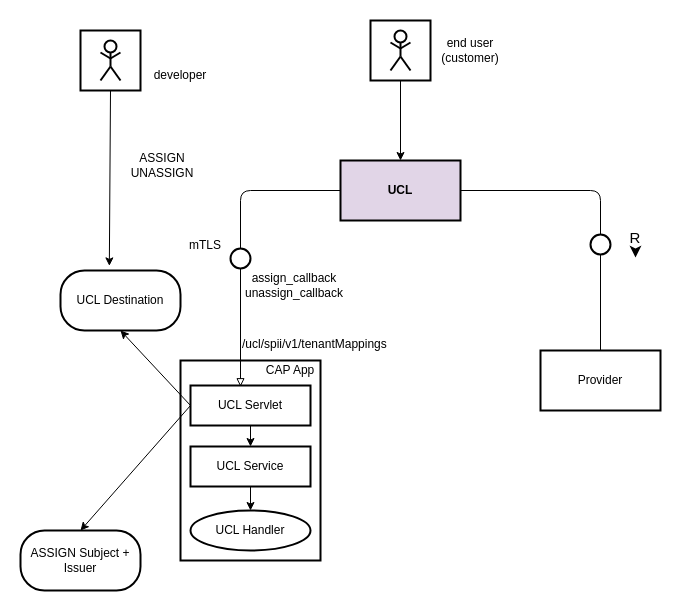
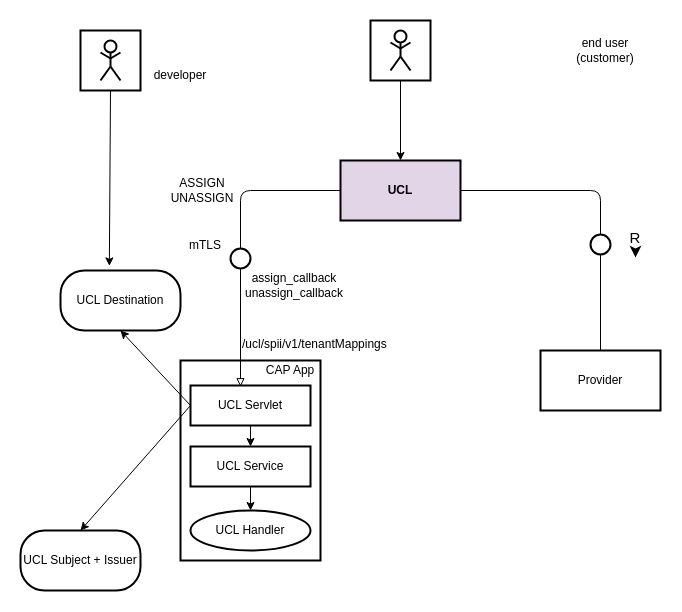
node "end user (customer)": moved (471, 51) -> (606, 51)
node "ASSIGN UNASSIGN": moved (163, 166) -> (203, 191)
node "ASSIGN Subject + Issuer": label "ASSIGN Subject + Issuer" -> "UCL Subject + Issuer"
